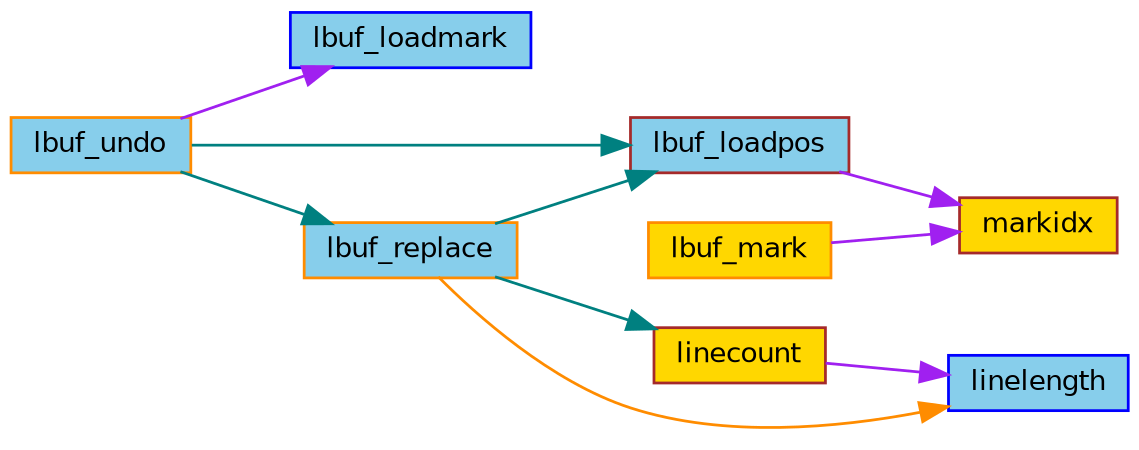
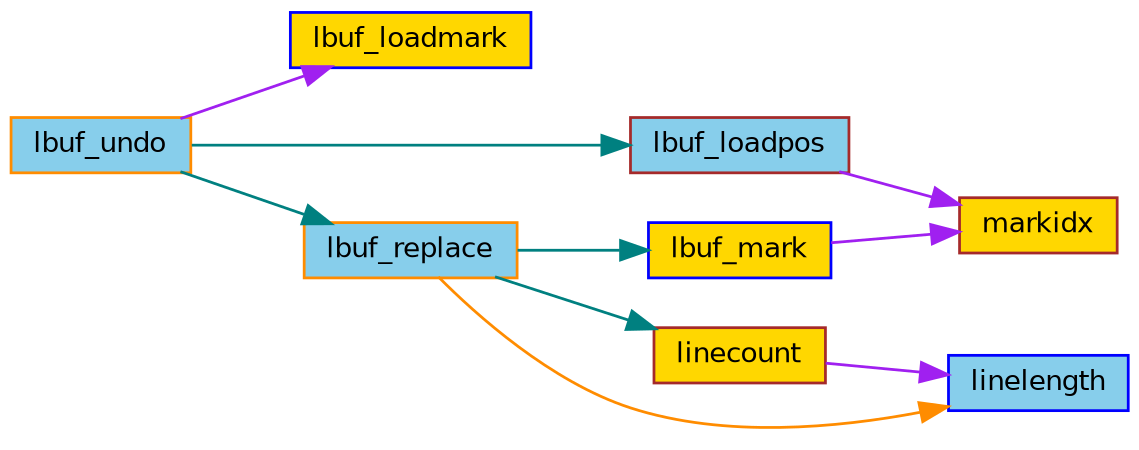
node "lbuf_loadmark": fillcolor skyblue -> gold
edge "lbuf_replace" -> "lbuf_loadpos": now "lbuf_replace" -> "lbuf_mark"
node "lbuf_mark": color darkorange -> blue
